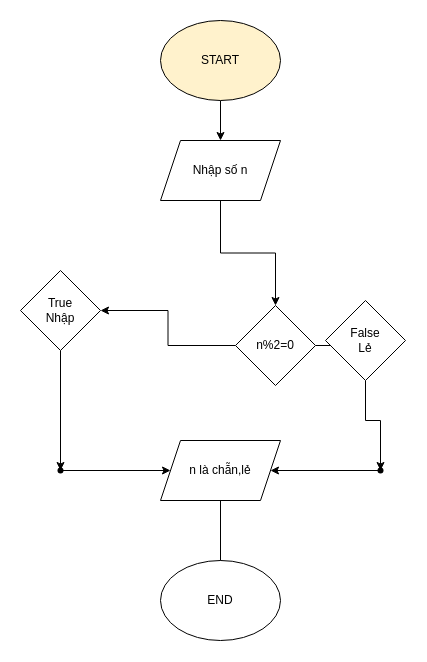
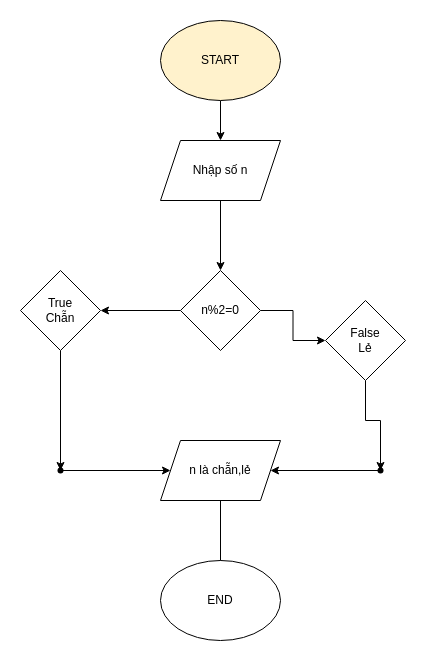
node "True Nhập": label "True Nhập" -> "True Chẵn"
node "n%2=0": moved (276, 346) -> (221, 311)
